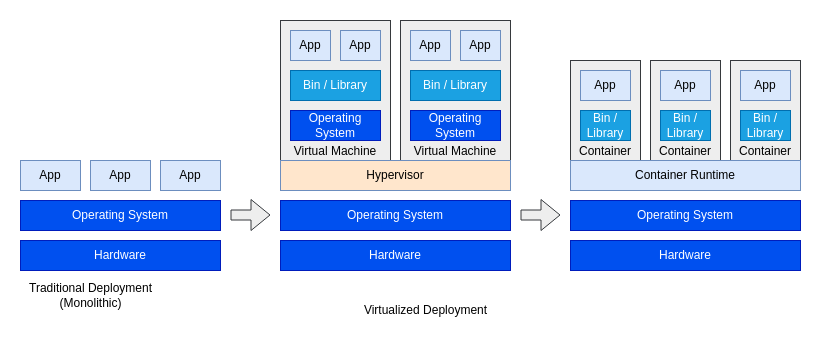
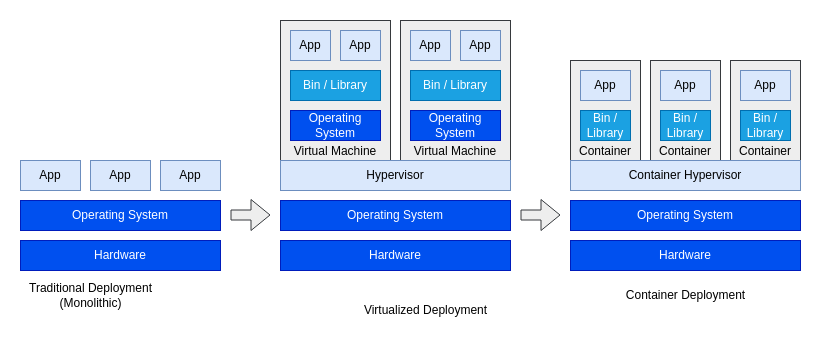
node "Hypervisor": fillcolor #ffe6cc -> #dae8fc
node "Container Runtime": label "Container Runtime" -> "Container Hypervisor"
node "Container Deployment": added
